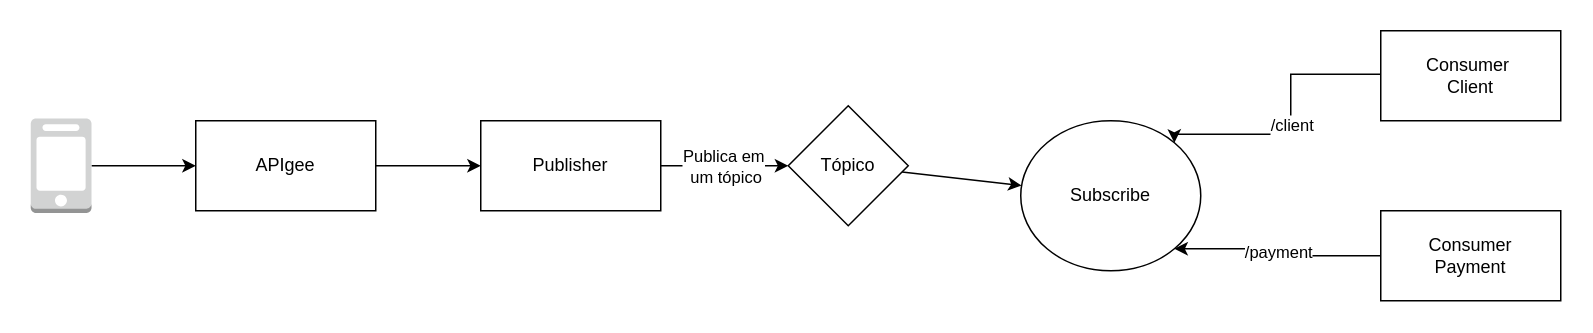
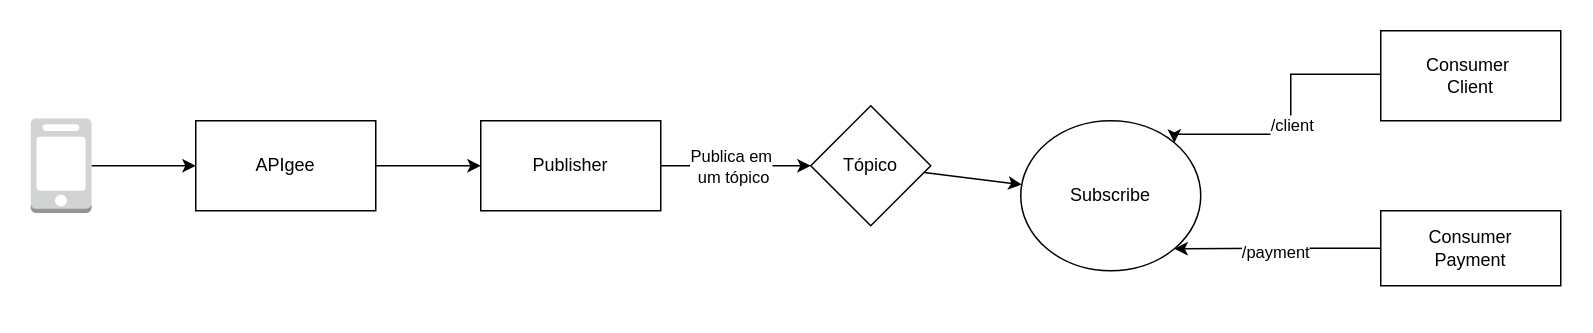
node "Tópico": moved (848, 166) -> (871, 166)
node "Consumer Payment": size 180x90 -> 180x75
